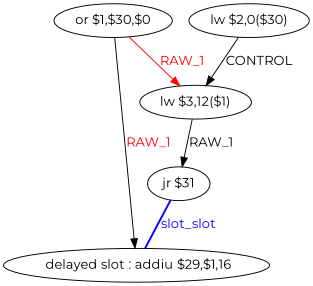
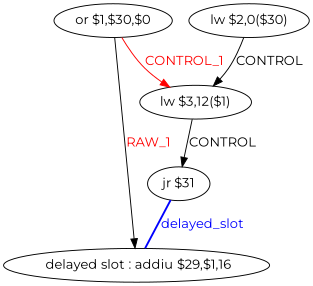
edge "or $1,$30,$0" -> "lw $3,12($1)": label "RAW_1" -> "CONTROL_1"
edge "lw $3,12($1)" -> "jr $31": label "RAW_1" -> "CONTROL"
edge "jr $31" -- "delayed slot : addiu $29,$1,16": label "slot_slot" -> "delayed_slot"
